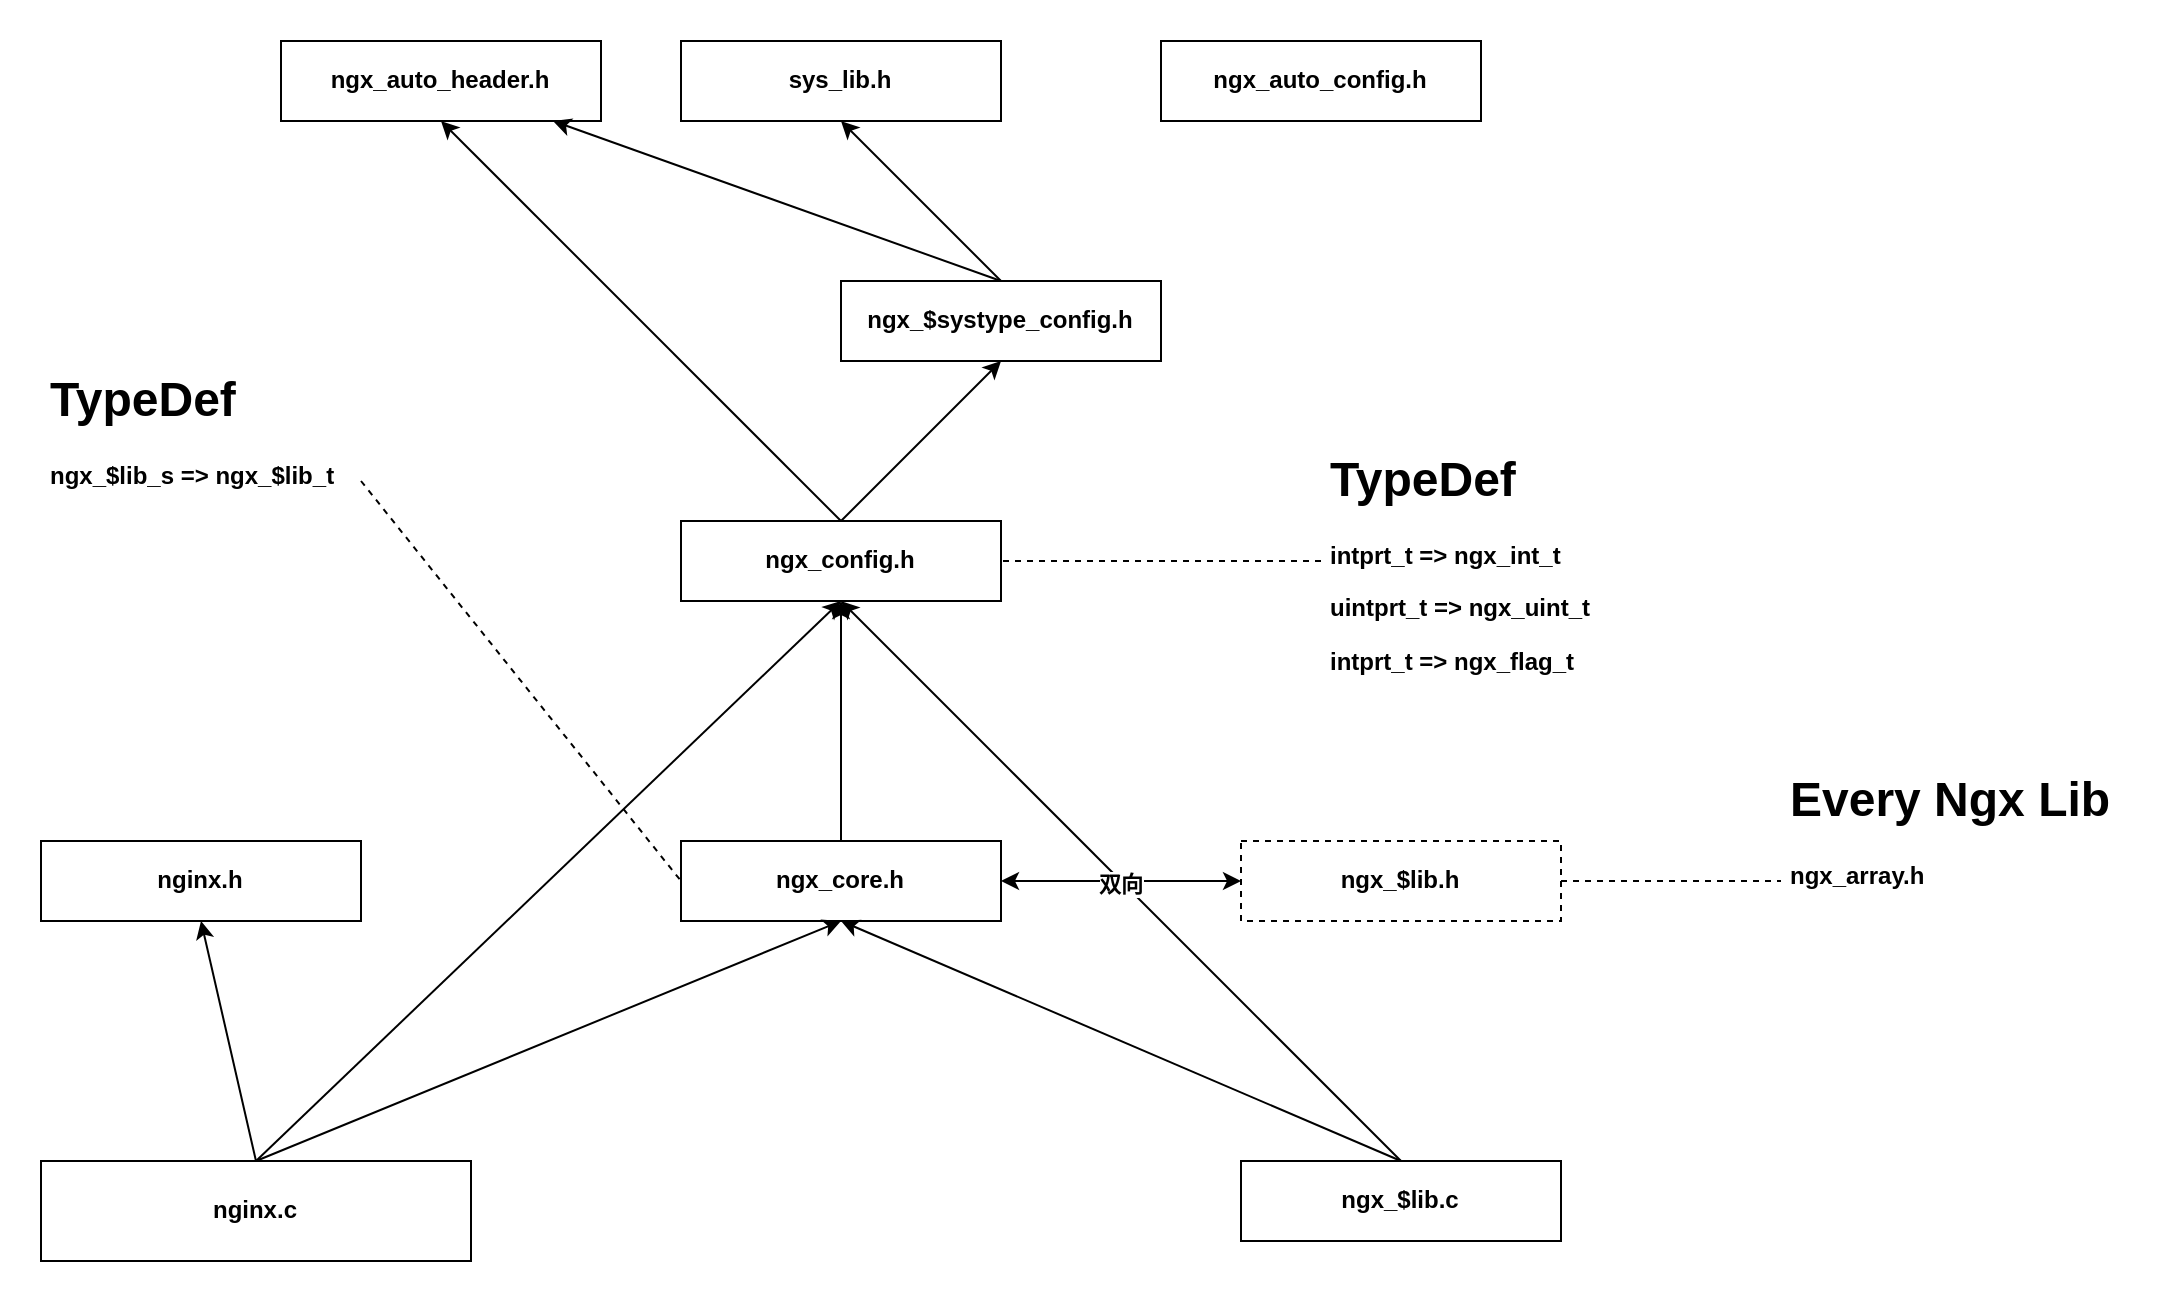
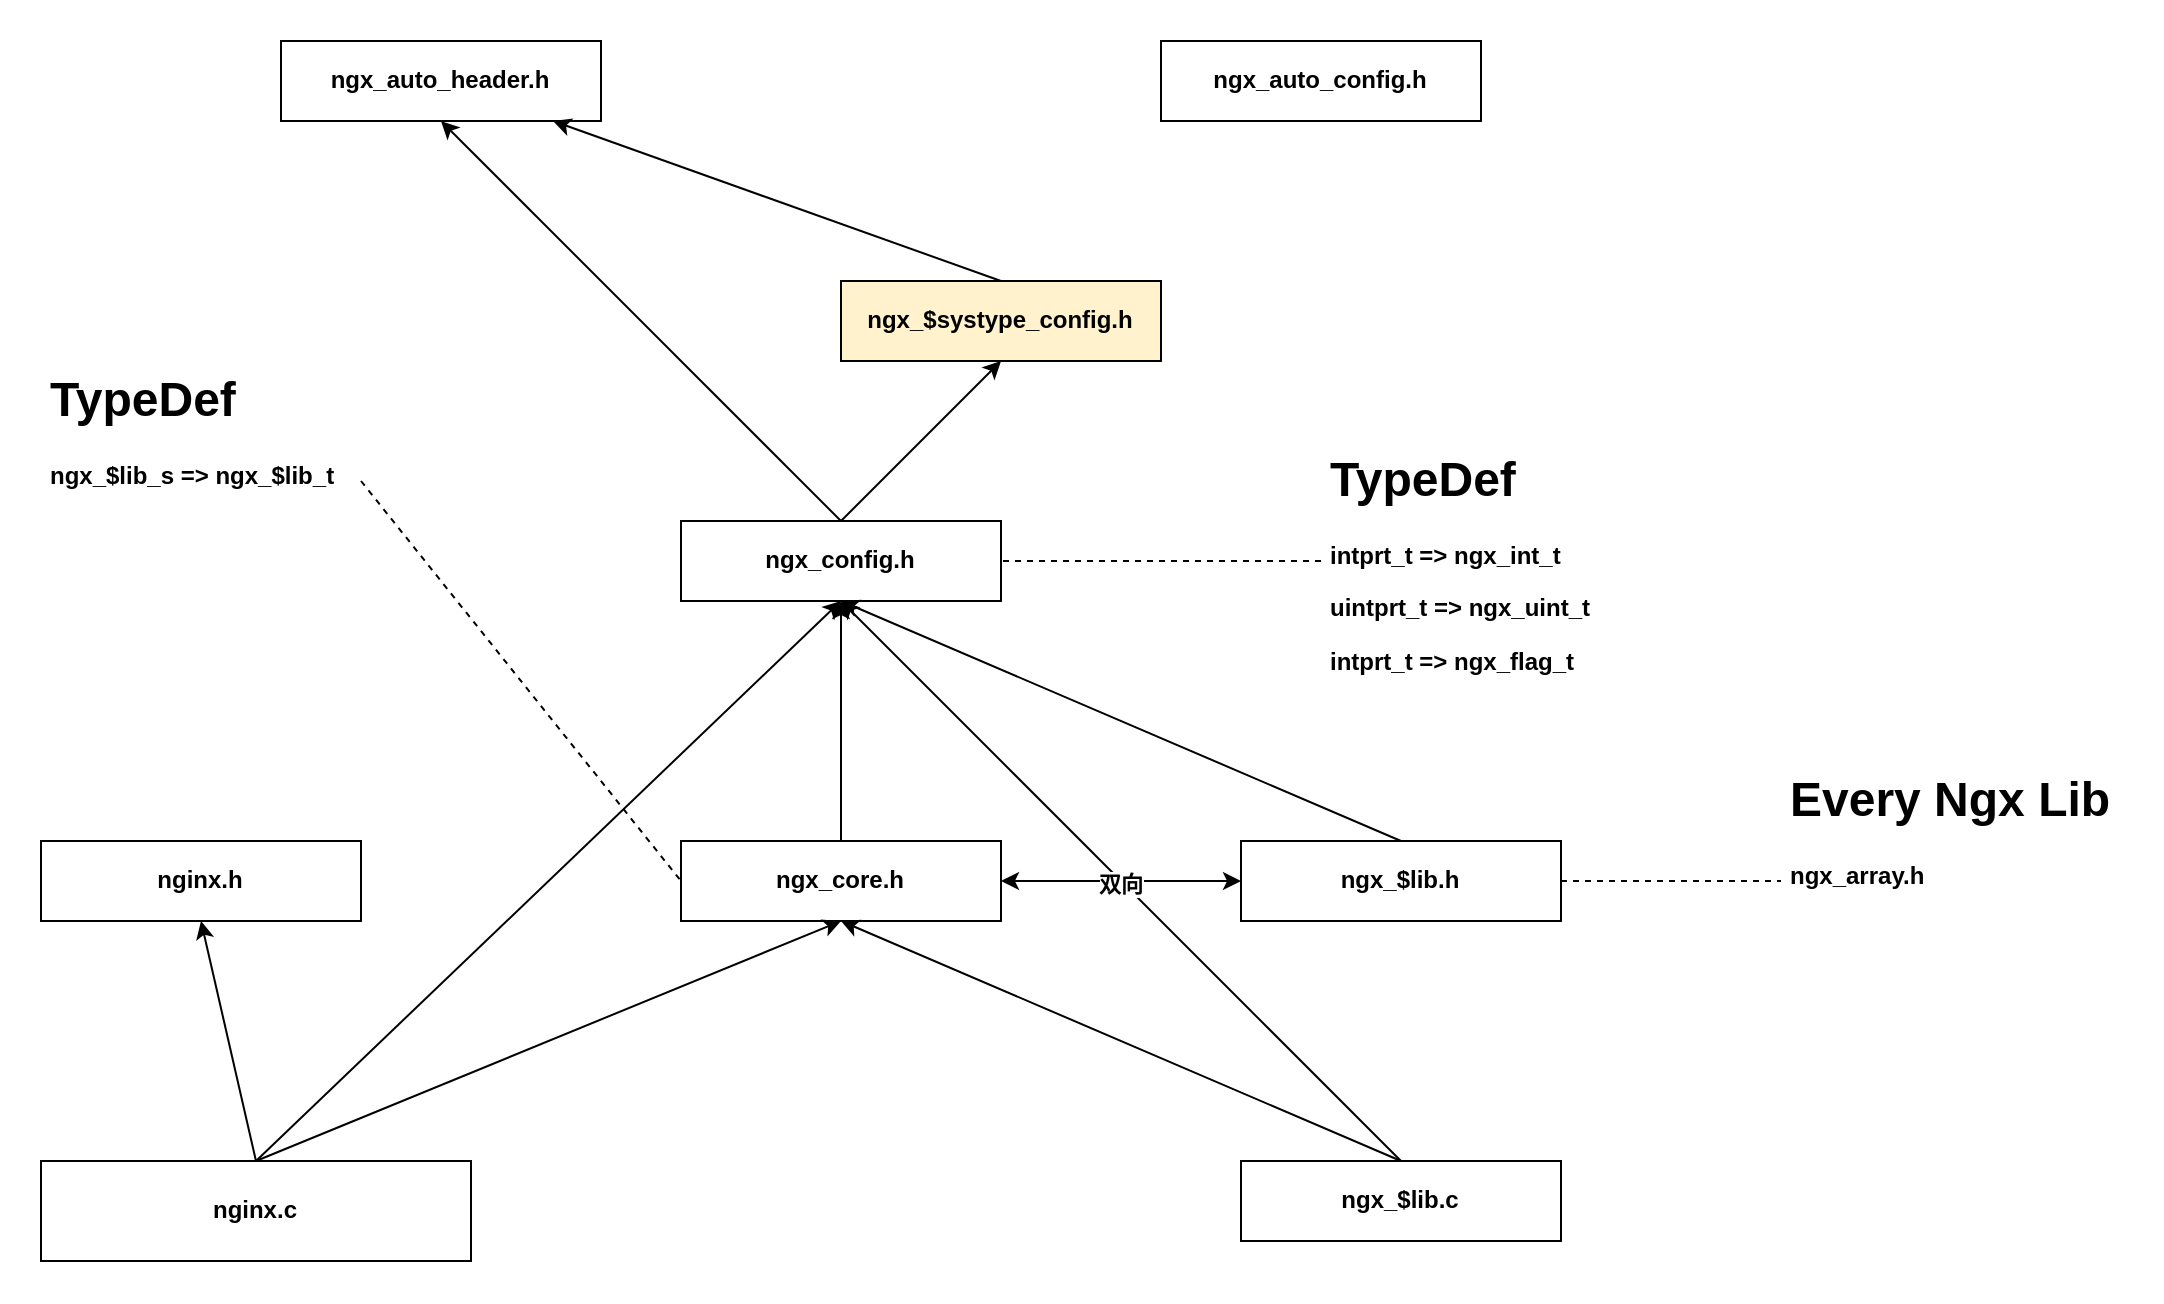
node "sys_lib.h": removed
edge "ngx_$systype_config.h" -> "sys_lib.h": removed
node "ngx_$systype_config.h": fillcolor #ffffff -> #fff2cc
edge "ngx_$lib.h" -> "ngx_config.h": added
node "ngx_$lib.h": style dashed -> solid
